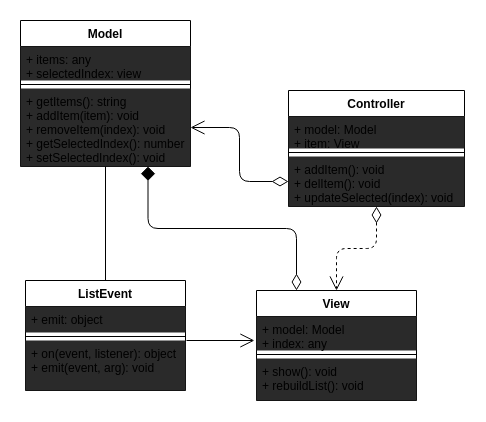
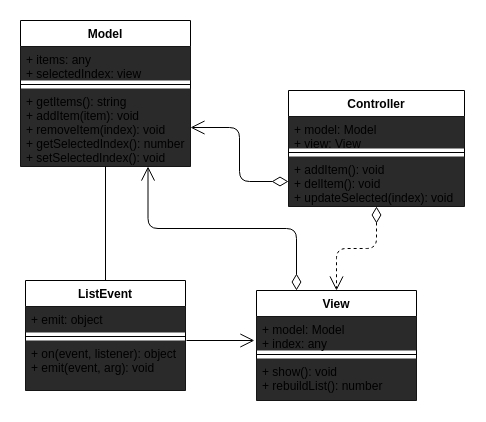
node "+ model: Model + item: View": label "+ model: Model + item: View" -> "+ model: Model + view: View"
edge "Model" -- "View": arrowhead diamond -> open
node "+ show(): void + rebuildList(): void": label "+ show(): void + rebuildList(): void" -> "+ show(): void + rebuildList(): number"
